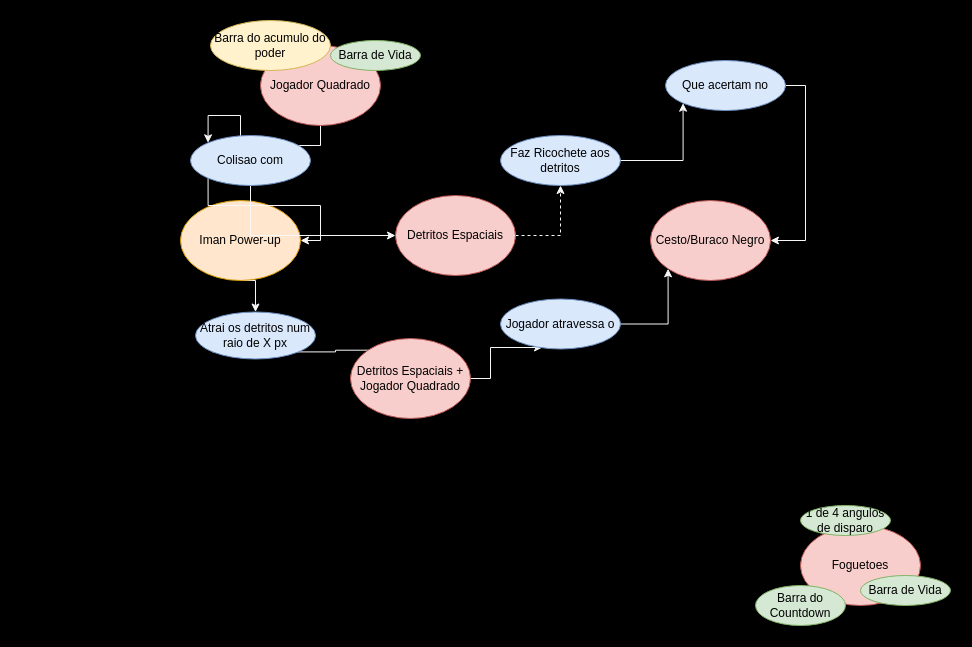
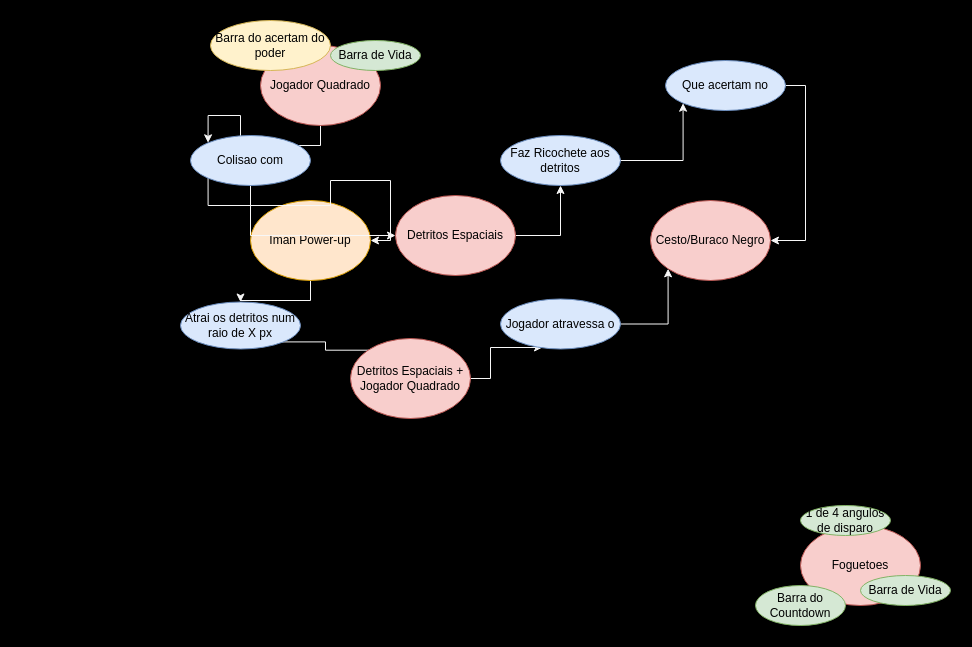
node "Barra do acumulo do poder": label "Barra do acumulo do poder" -> "Barra do acertam do poder"
edge "Detritos Espaciais" -> "Faz Ricochete aos detritos": style dashed -> solid
node "Iman Power-up": moved (241, 241) -> (311, 241)
node "Atrai os detritos num raio de X px": moved (256, 336) -> (241, 326)
